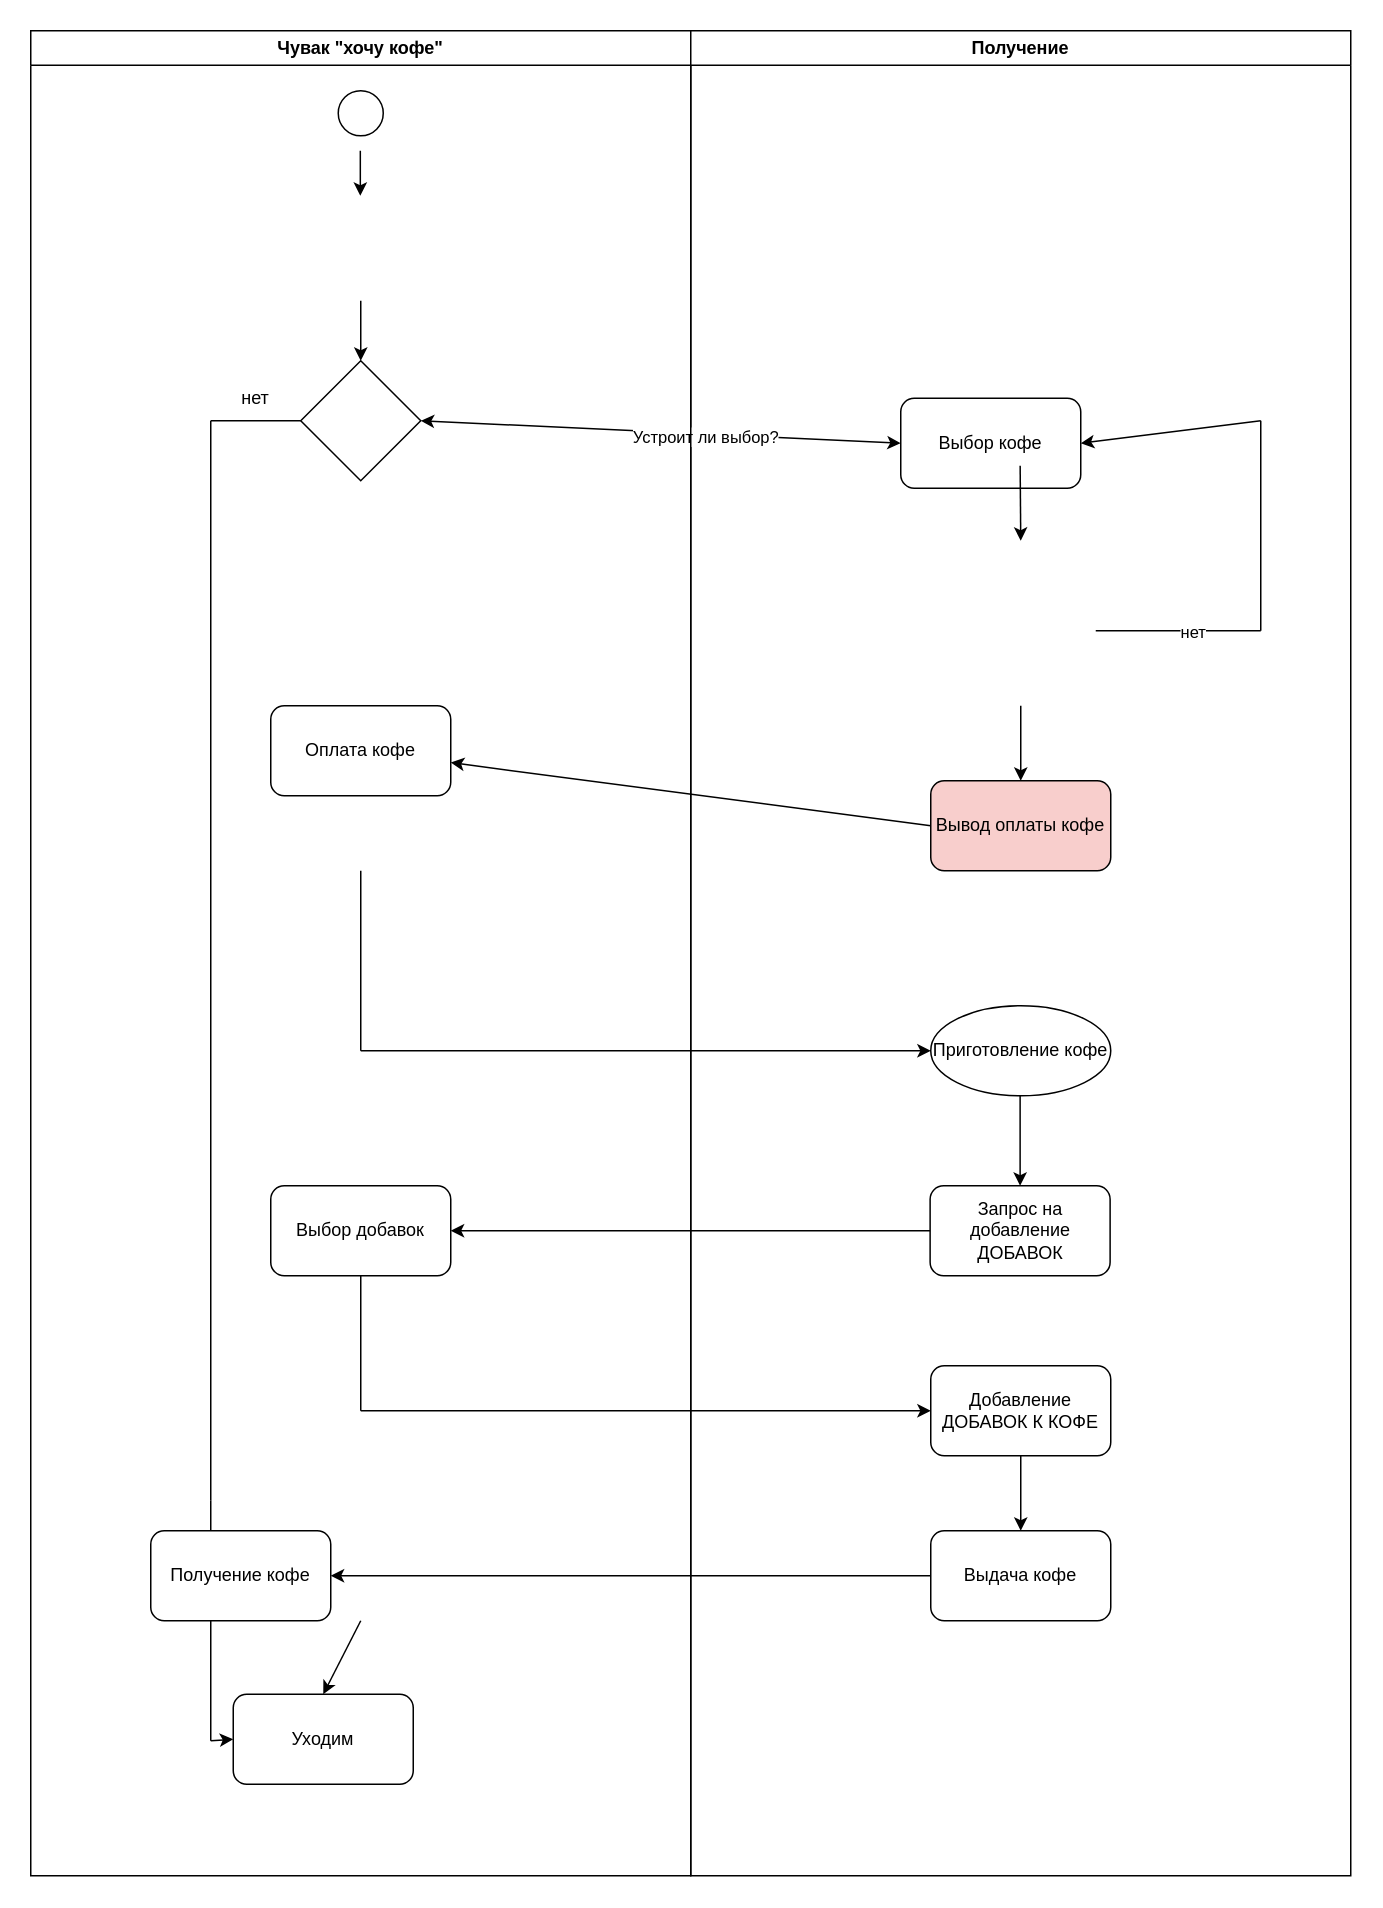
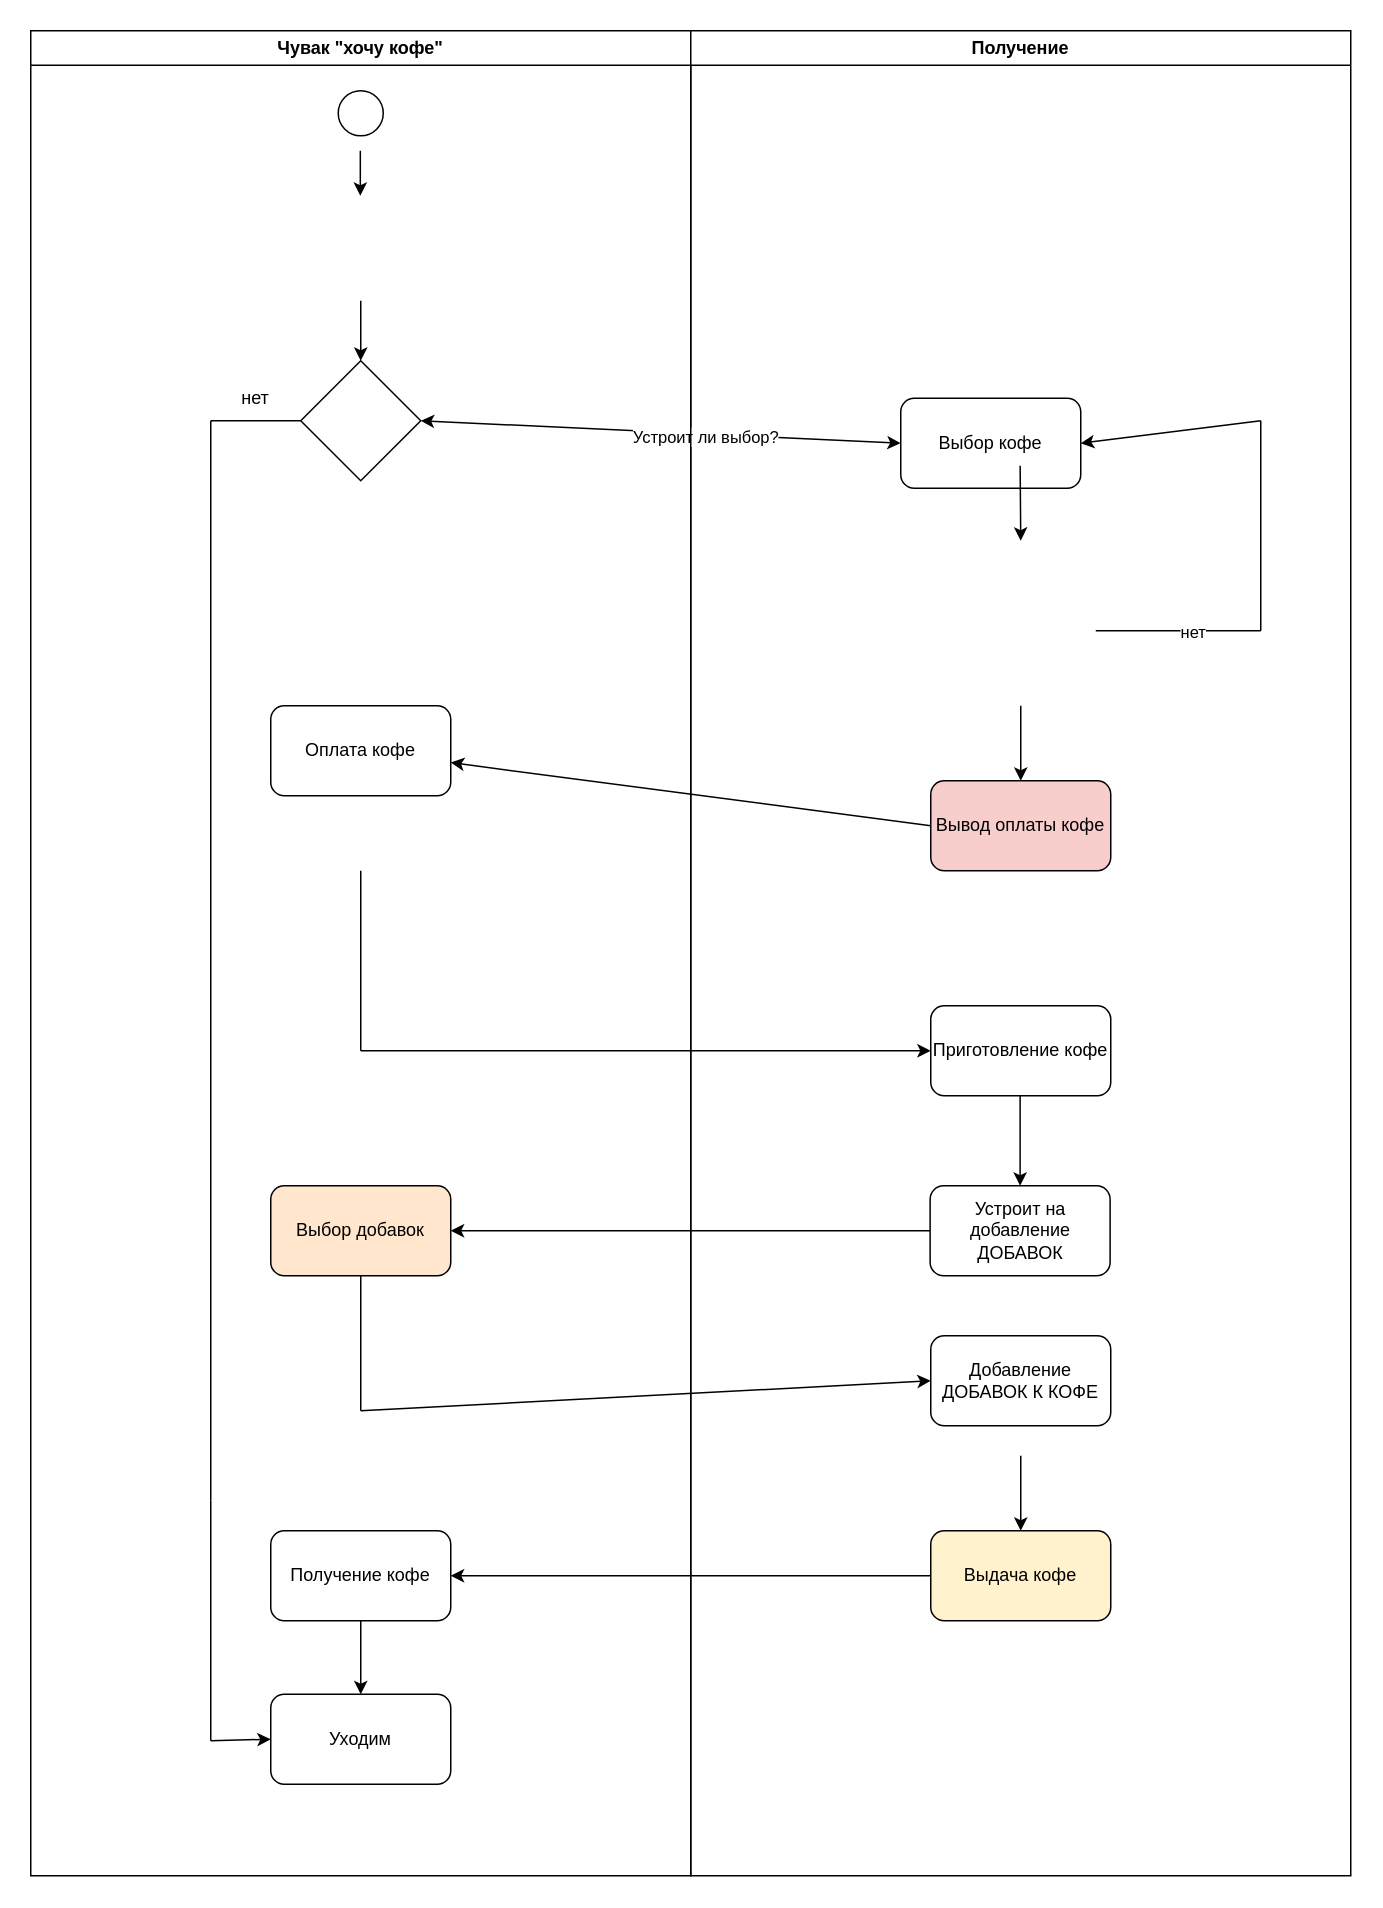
node "Приготовление кофе": shape ellipse -> rounded rectangle
node "Выбор добавок": fillcolor #ffffff -> #ffe6cc
node "Запрос на добавление ДОБАВОК": label "Запрос на добавление ДОБАВОК" -> "Устроит на добавление ДОБАВОК"
node "Добавление ДОБАВОК К КОФЕ": moved (1021, 1411) -> (1021, 1381)
node "Получение кофе": moved (241, 1576) -> (361, 1576)
node "Выдача кофе": fillcolor #ffffff -> #fff2cc
node "Уходим": moved (323, 1739) -> (361, 1739)
